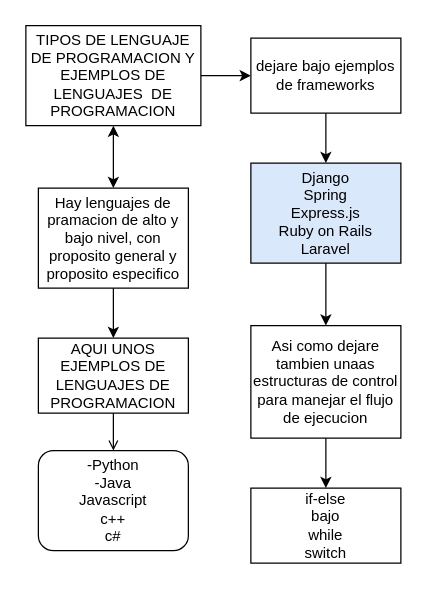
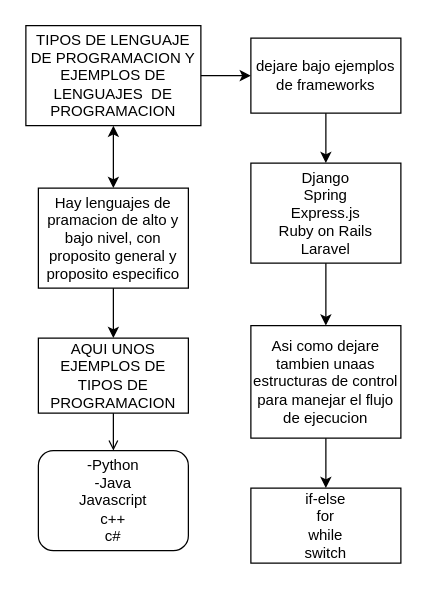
node "Django Spring Express.js Ruby on Rails Laravel": fillcolor #dae8fc -> #ffffff
node "AQUI UNOS EJEMPLOS DE LENGUAJES DE PROGRAMACION": label "AQUI UNOS EJEMPLOS DE LENGUAJES DE PROGRAMACION" -> "AQUI UNOS EJEMPLOS DE TIPOS DE PROGRAMACION"
node "if-else bajo while switch": label "if-else bajo while switch" -> "if-else for while switch"
